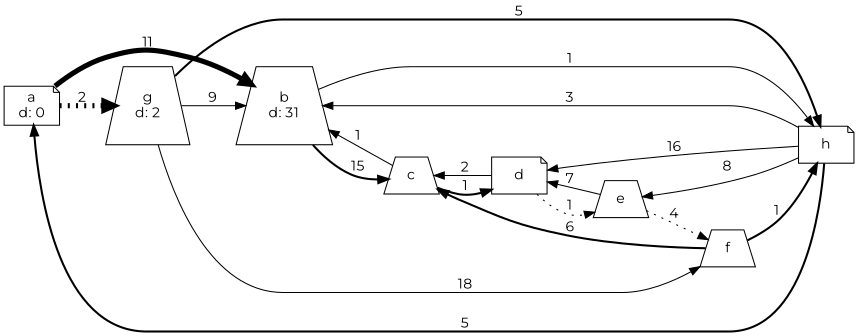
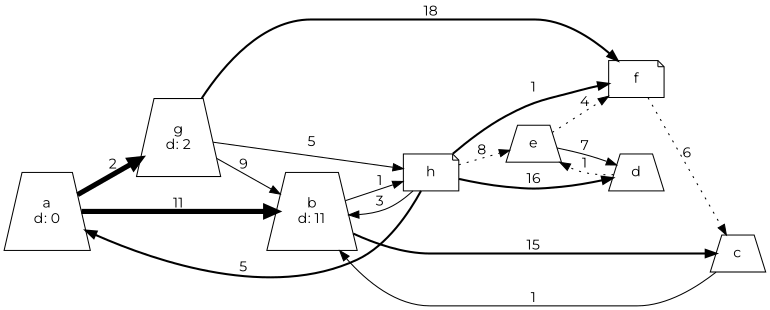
edge "g d: 2" -> "h": style bold -> solid
node "a d: 0": shape note -> trapezium
edge "a d: 0" -> "g d: 2": style dotted -> solid
node "b d: 31": label "b d: 31" -> "b d: 11"
edge "h" -> "d": style solid -> bold
edge "d" -> "c": removed, label "2"
node "d": shape note -> trapezium
edge "h" -> "e": style solid -> dotted
edge "c" -> "d": removed, label "1"
edge "f" -> "h": reversed
edge "f" -> "c": style bold -> dotted
node "f": shape trapezium -> note
edge "g d: 2" -> "f": style solid -> bold
